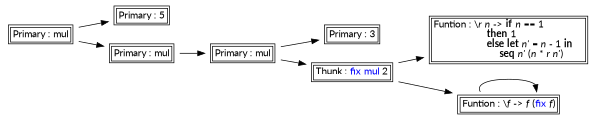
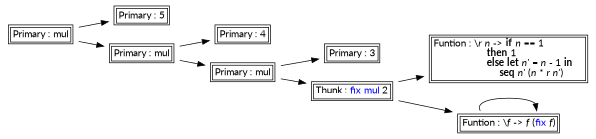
node "Primary : 4": added
